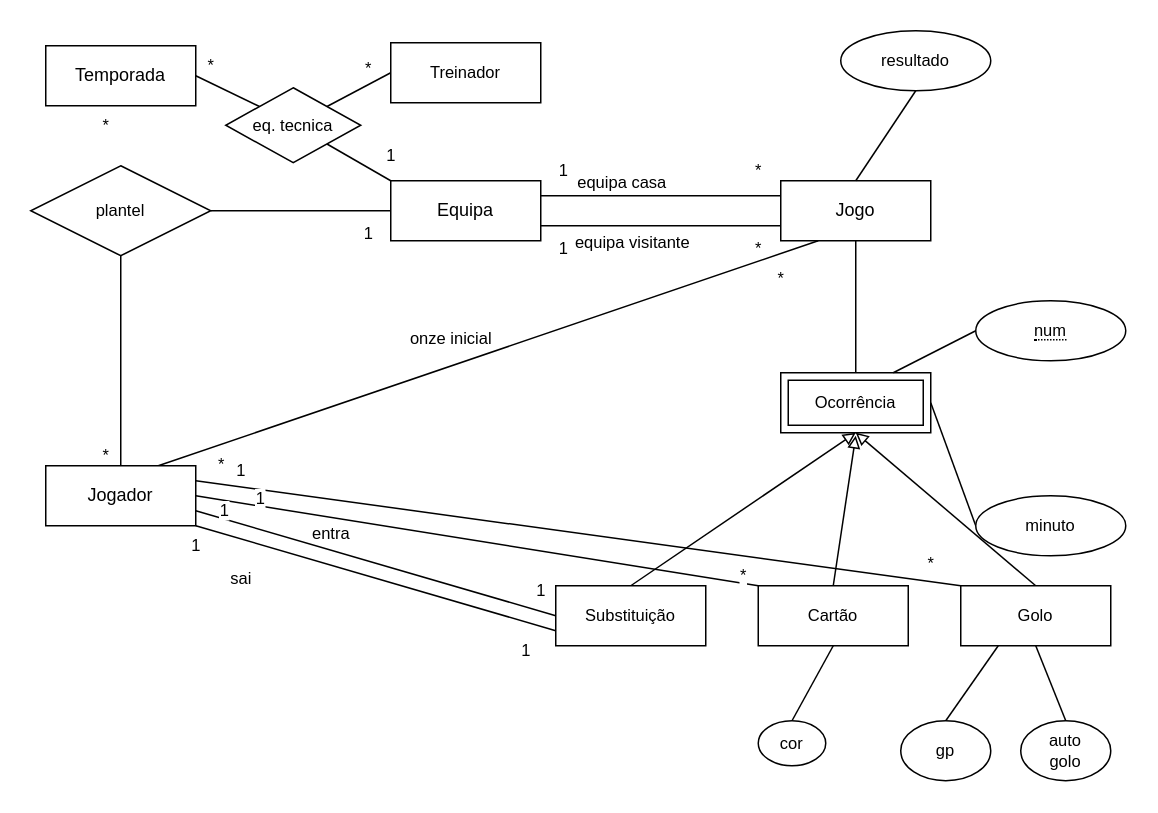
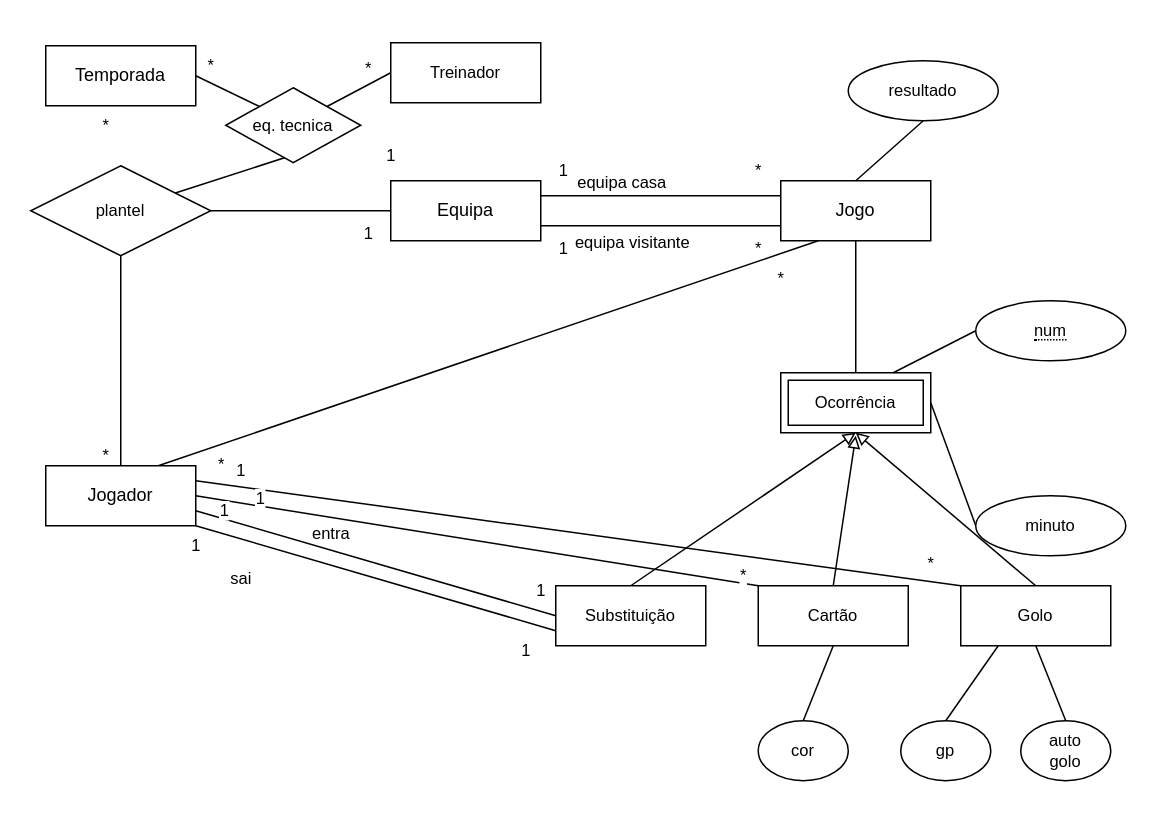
node "resultado": moved (916, 61) -> (923, 91)
edge "eq. tecnica" -- "Equipa": now "eq. tecnica" -- "plantel"
node "onze inicial": removed
node "cor": size 68x45 -> 90x60
